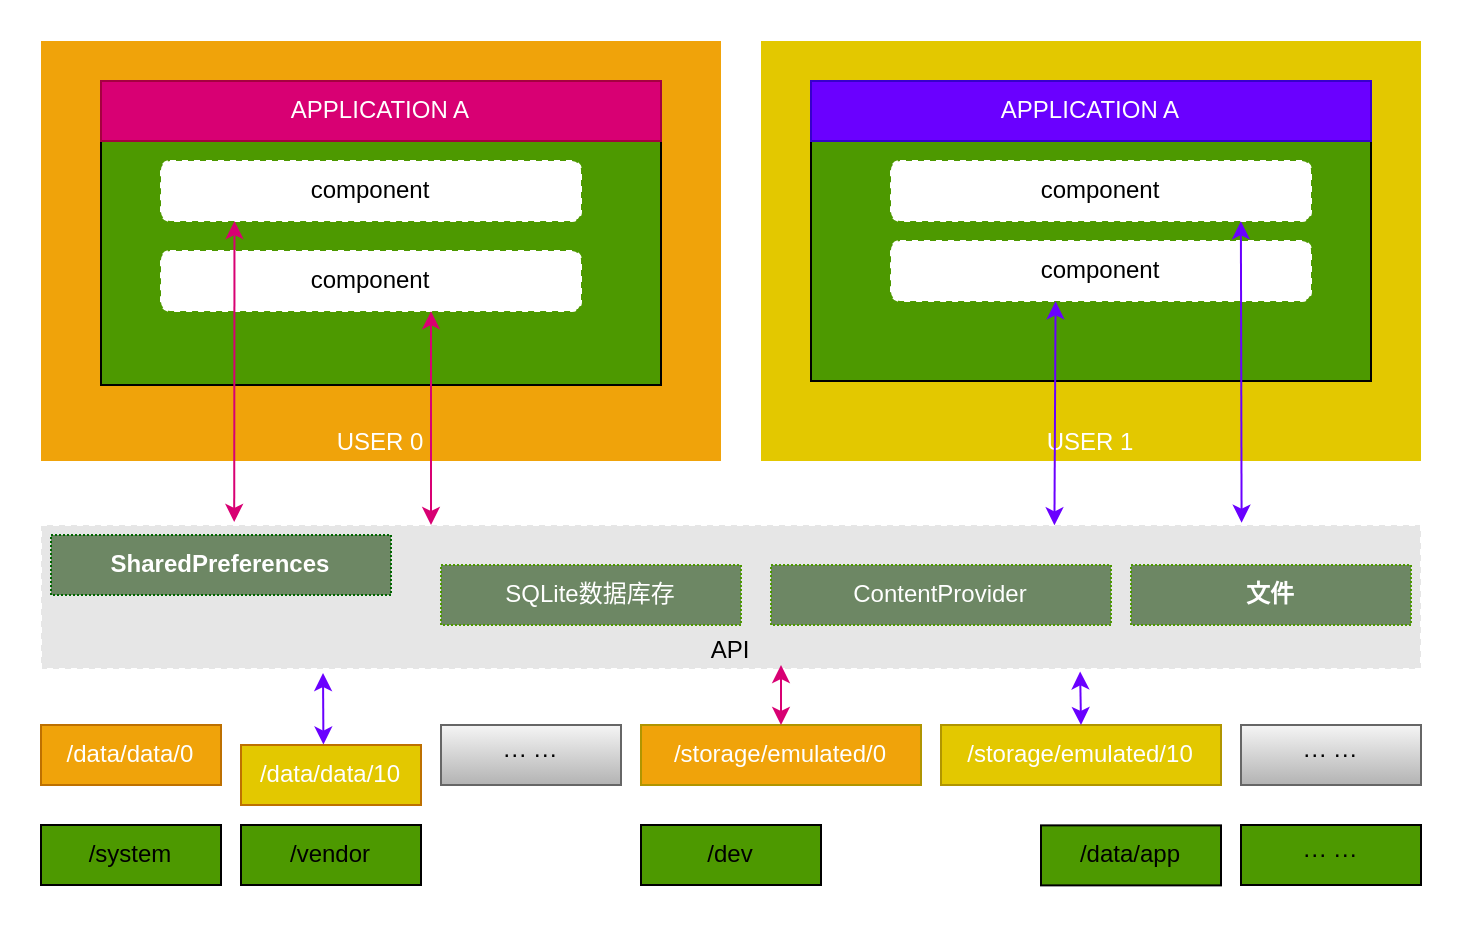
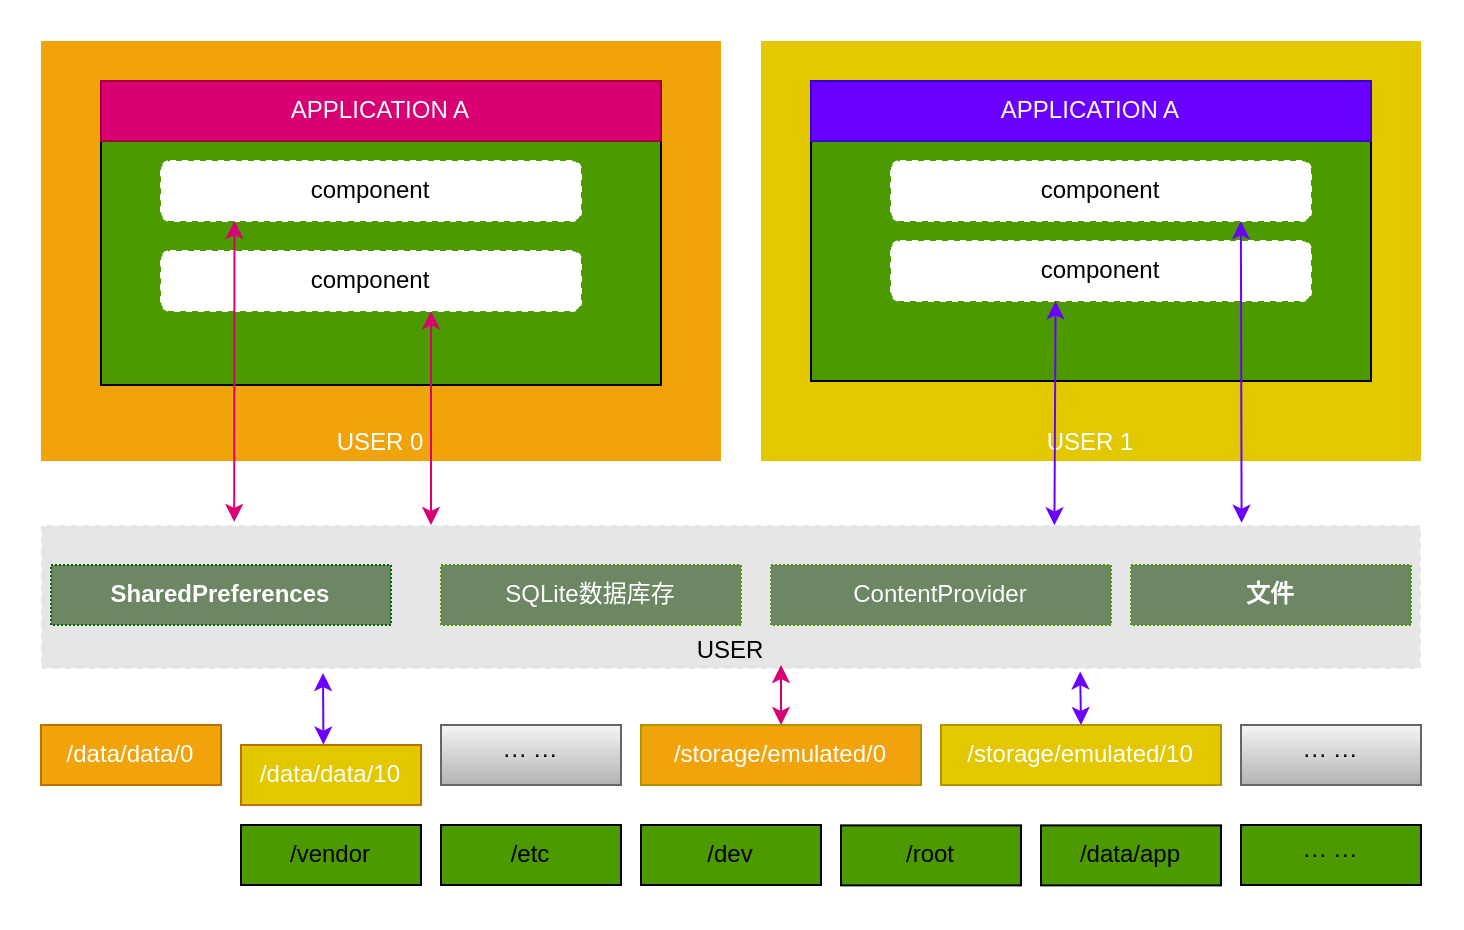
node "SharedPreferences": moved (221, 565) -> (221, 595)
node "API": label "API" -> "USER"
node "/system": removed
node "/etc": added
node "/root": added
